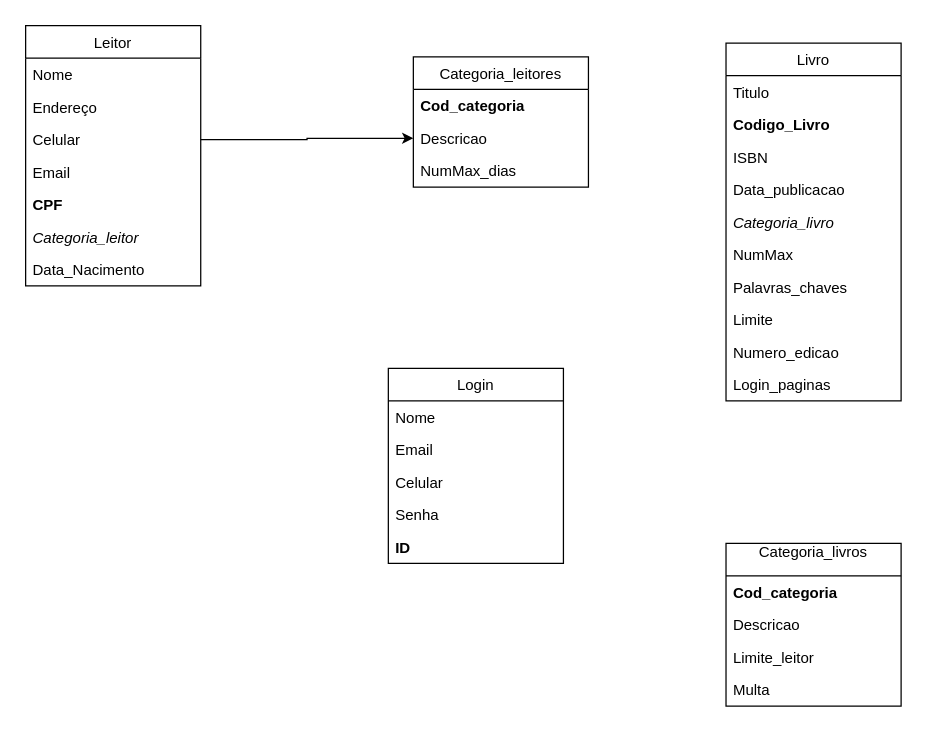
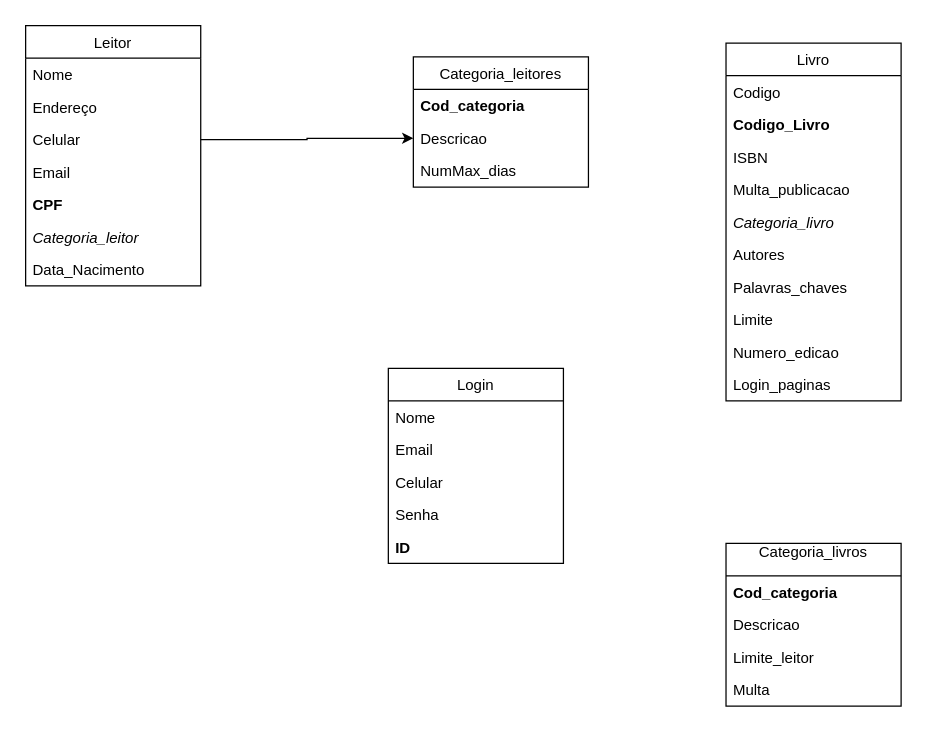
node "Titulo": label "Titulo" -> "Codigo"
node "Data_publicacao": label "Data_publicacao" -> "Multa_publicacao"
node "NumMax": label "NumMax" -> "Autores"
